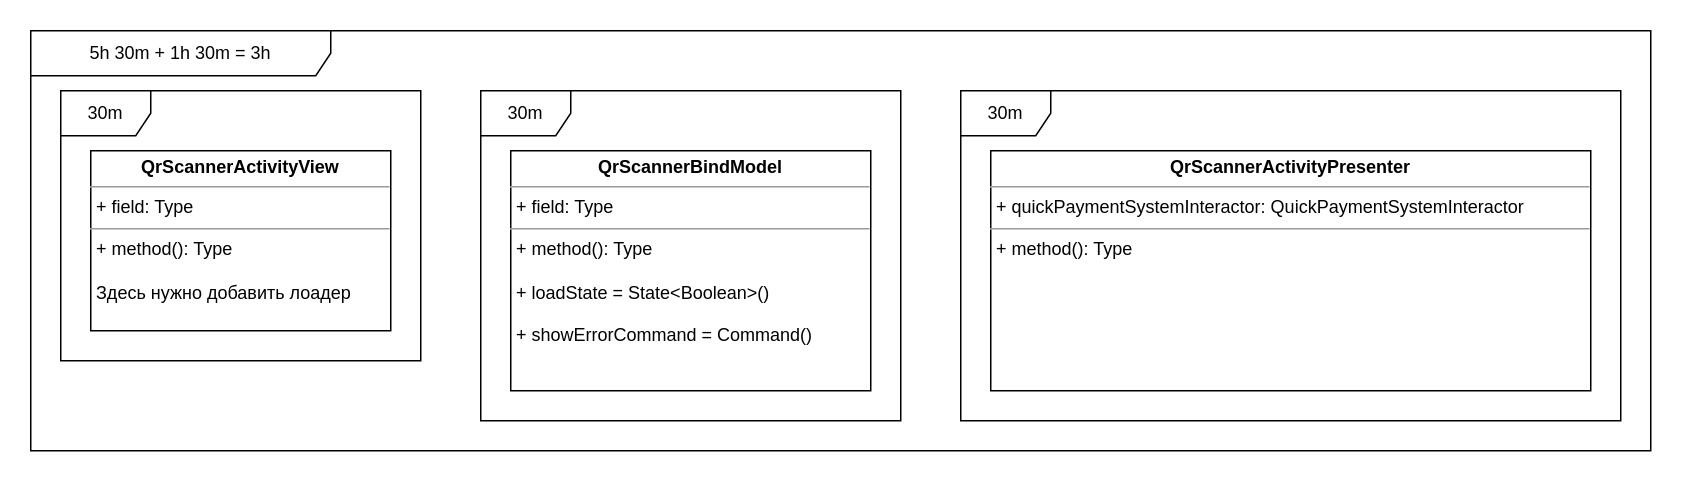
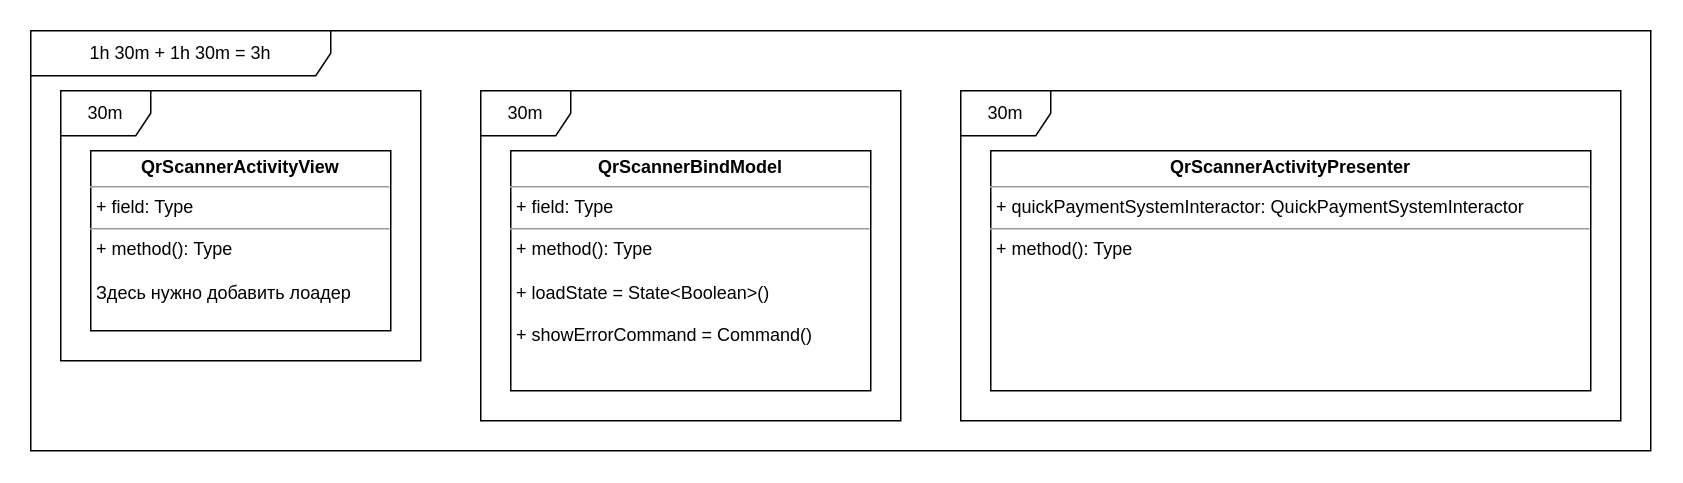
node "5h 30m + 1h 30m = 3h": label "5h 30m + 1h 30m = 3h" -> "1h 30m + 1h 30m = 3h"
